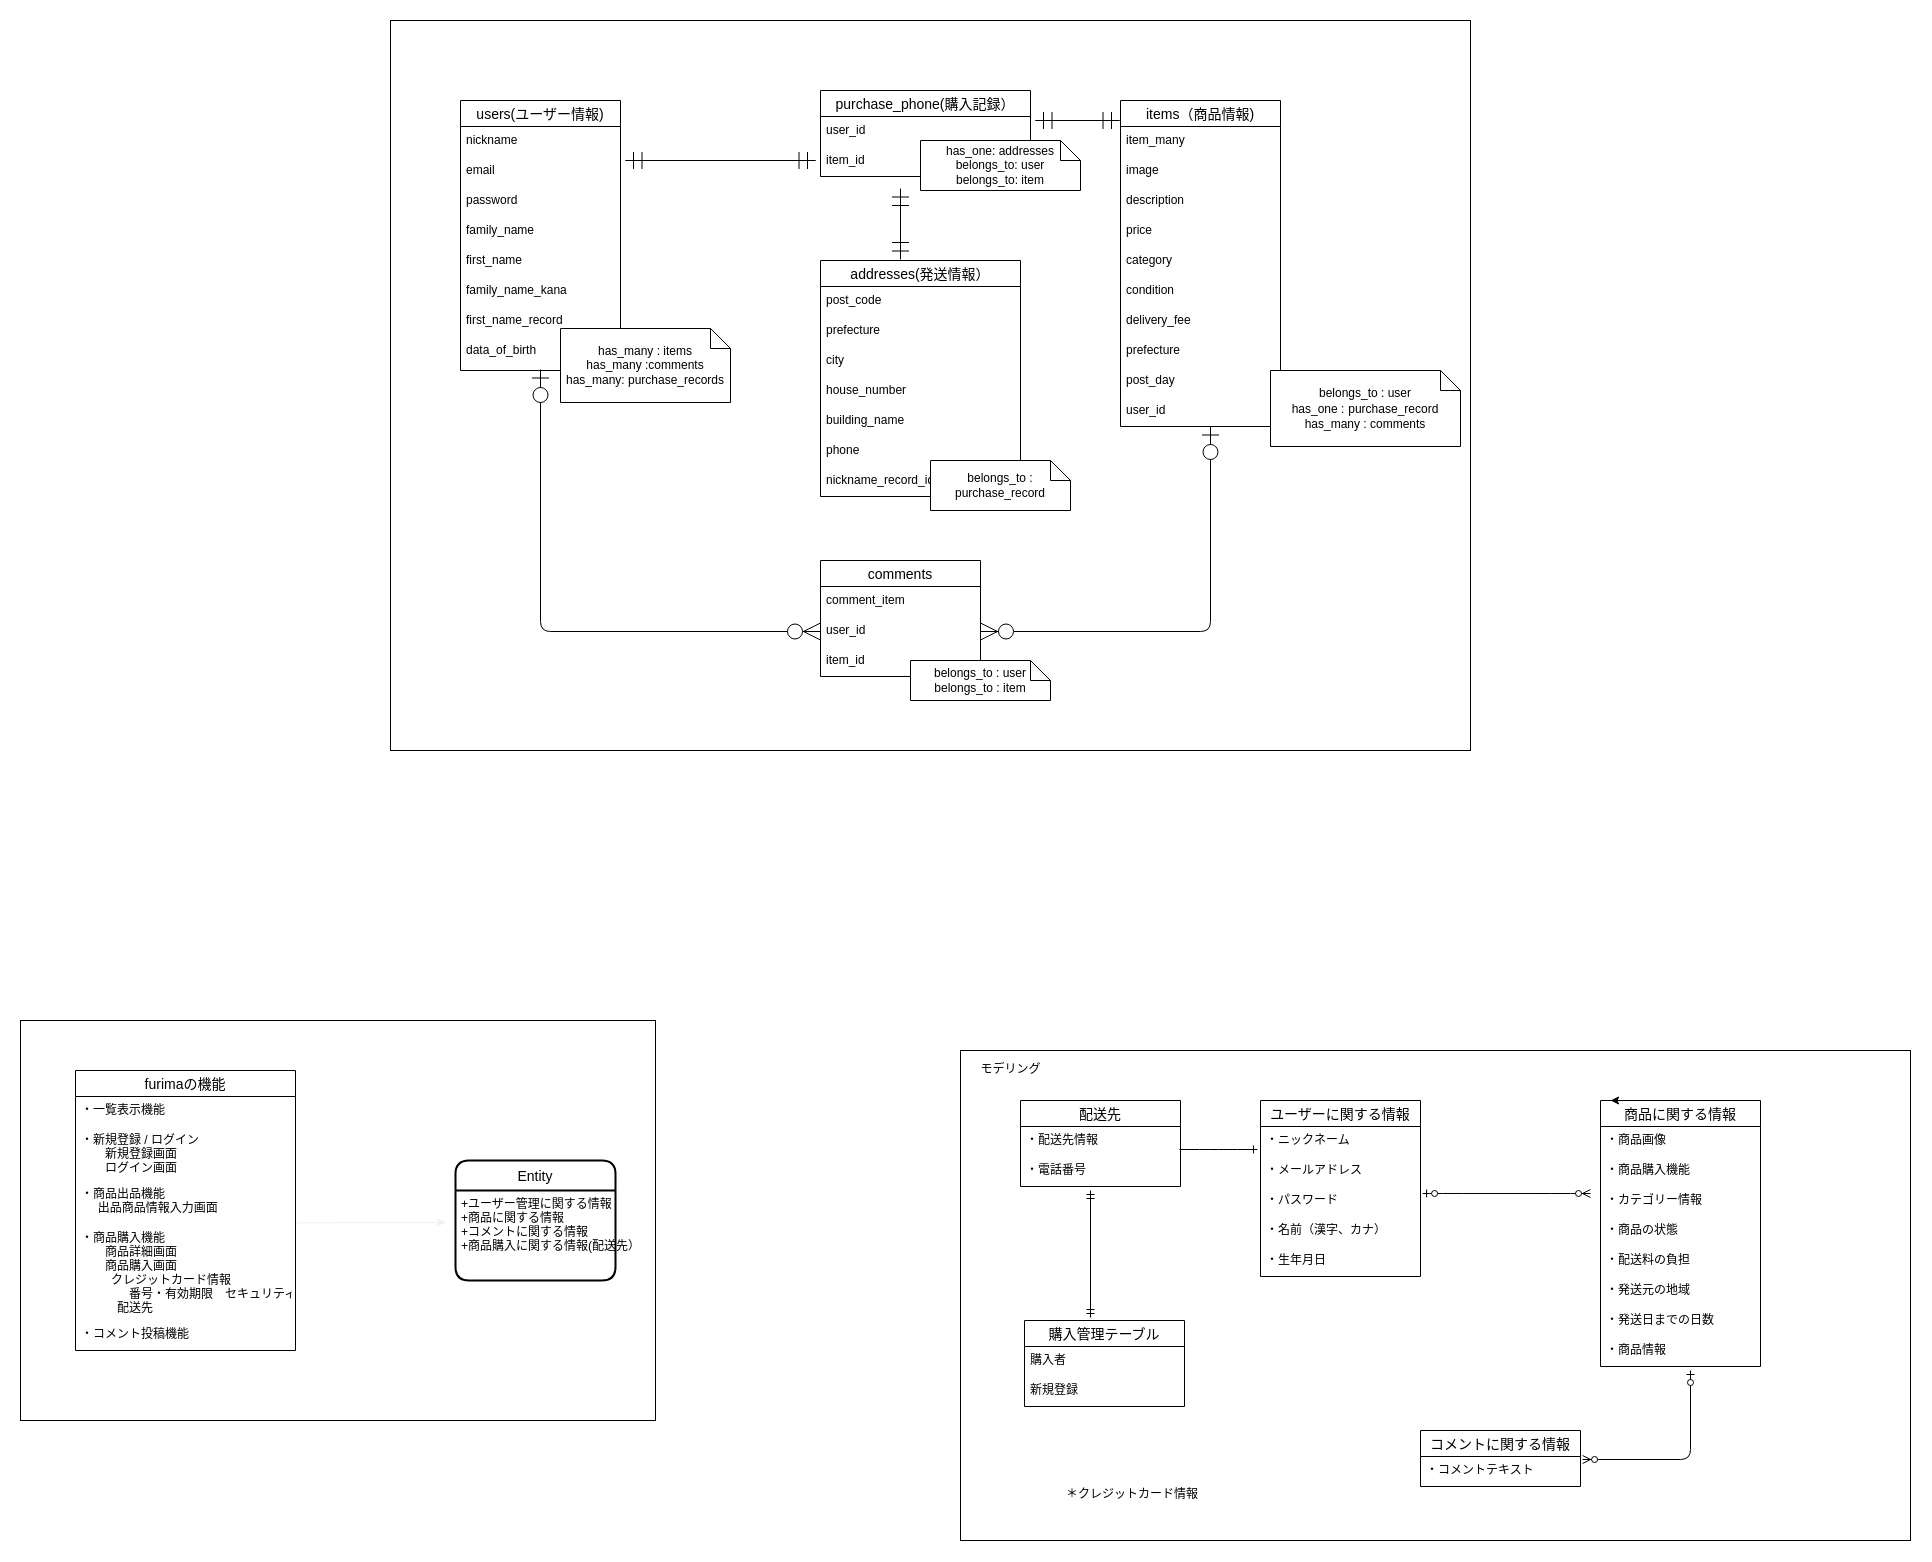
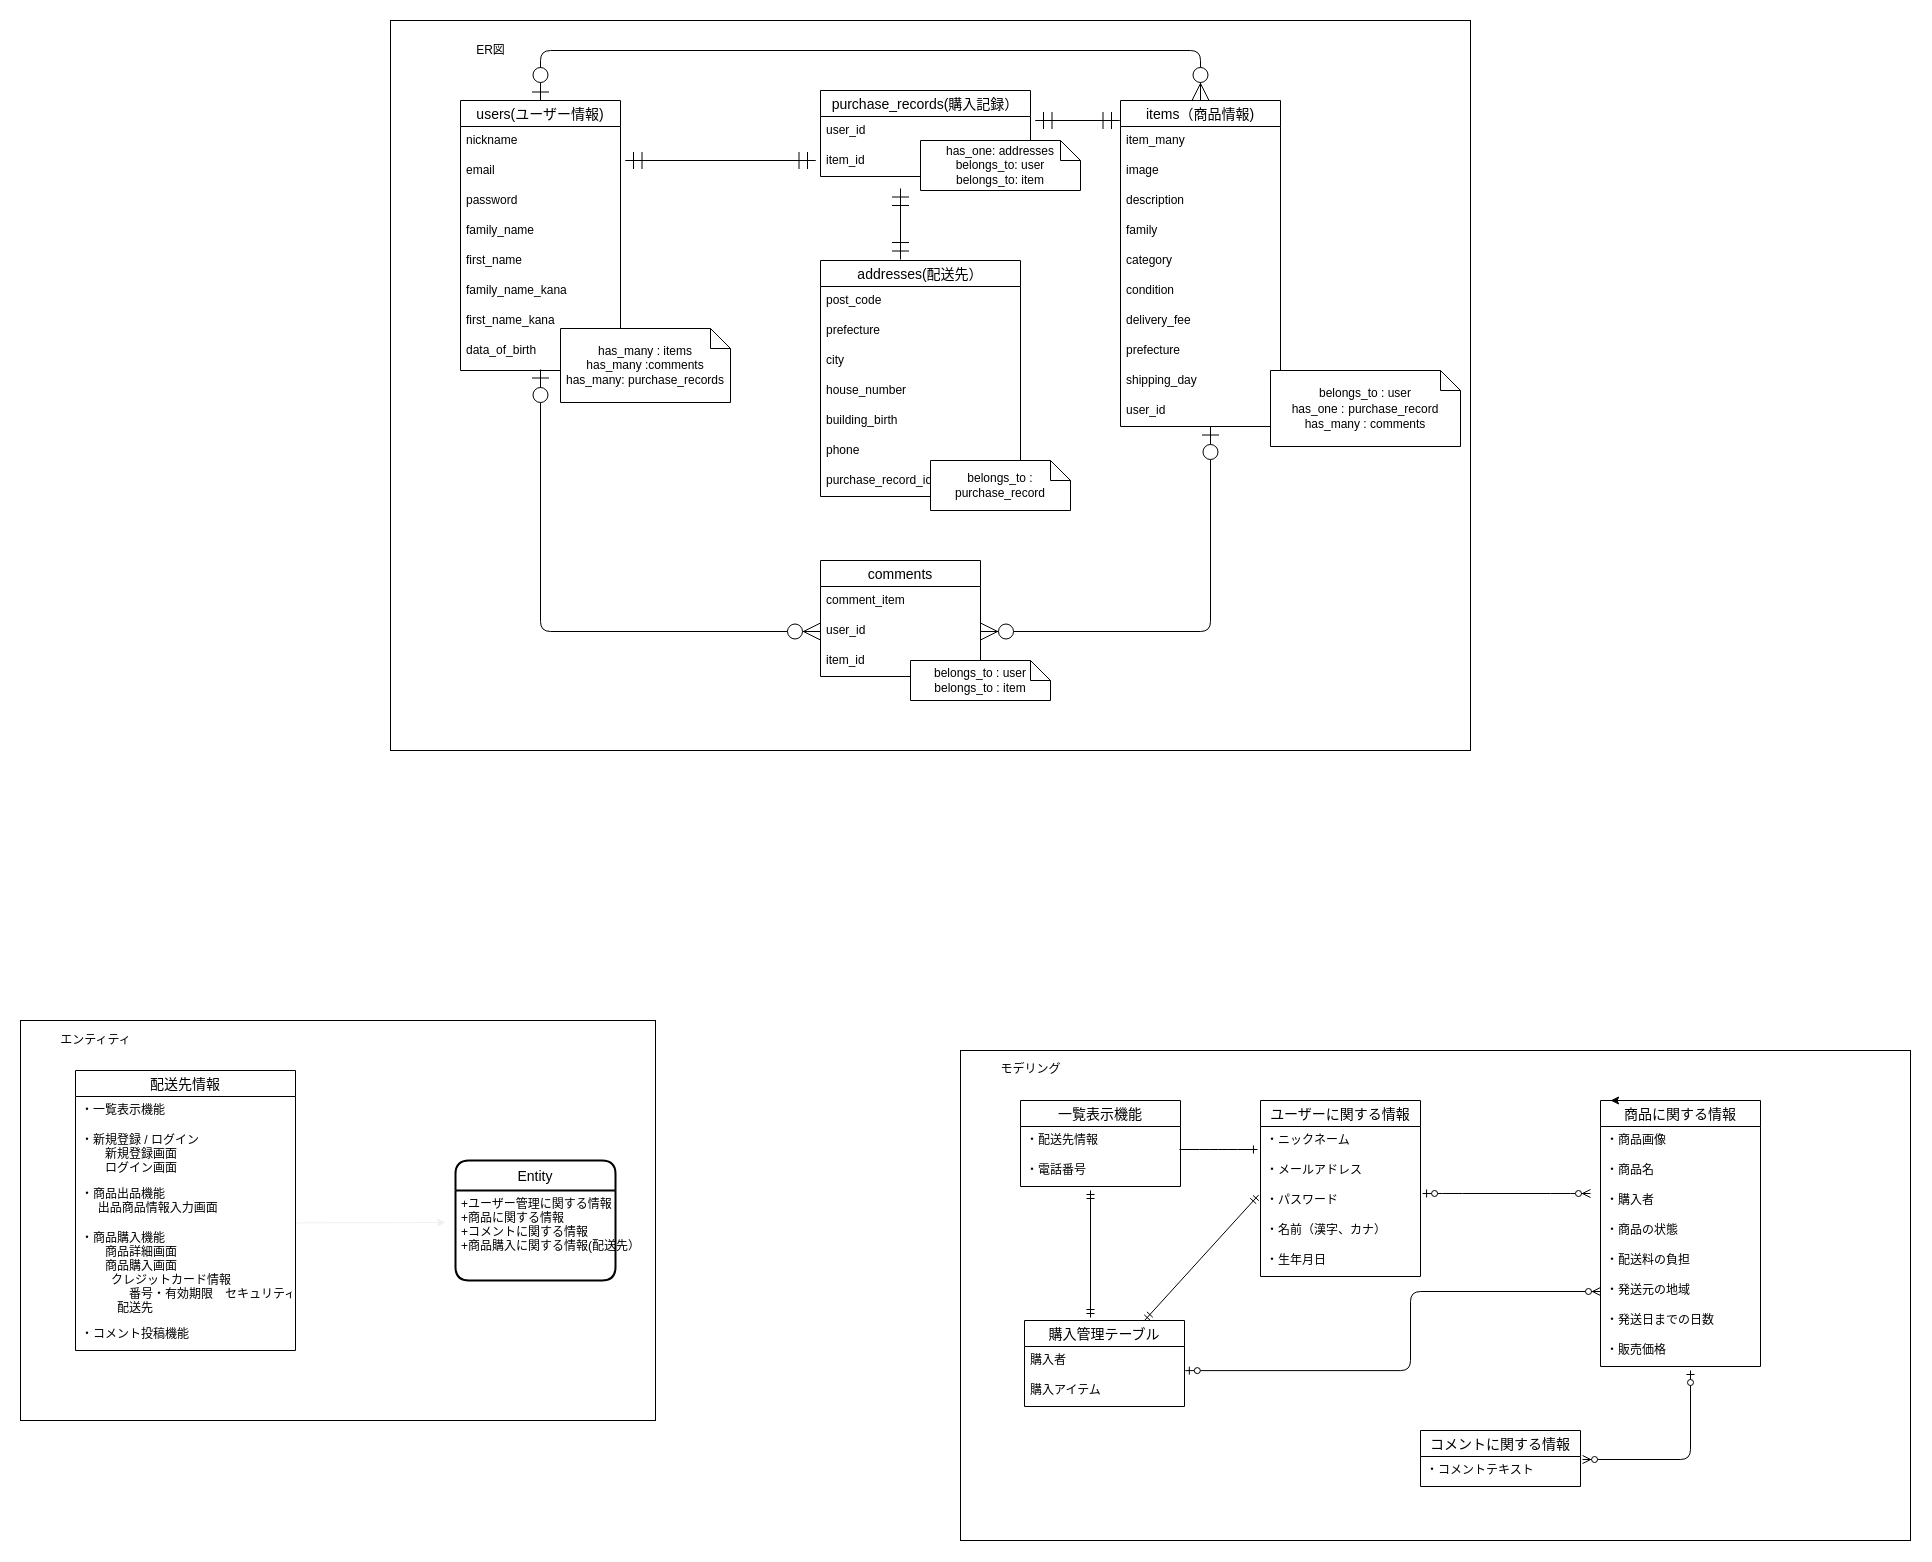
node "ER図": added
edge "users(ユーザー情報)" -- "items（商品情報)": added
node "purchase_phone(購入記録）": label "purchase_phone(購入記録）" -> "purchase_records(購入記録）"
node "price": label "price" -> "family"
node "addresses(発送情報）": label "addresses(発送情報）" -> "addresses(配送先）"
node "first_name_record": label "first_name_record" -> "first_name_kana"
node "post_day": label "post_day" -> "shipping_day"
node "building_name": label "building_name" -> "building_birth"
node "nickname_record_id": label "nickname_record_id" -> "purchase_record_id"
node "エンティティ": added
node "モデリング": moved (1011, 1070) -> (1031, 1070)
node "furimaの機能": label "furimaの機能" -> "配送先情報"
node "配送先": label "配送先" -> "一覧表示機能"
node "・商品購入機能": label "・商品購入機能" -> "・商品名"
node "・カテゴリー情報": label "・カテゴリー情報" -> "・購入者"
edge "・パスワード" -- "購入管理テーブル": added
edge "・発送元の地域" -- "購入者": added
node "・商品情報": label "・商品情報" -> "・販売価格"
node "新規登録": label "新規登録" -> "購入アイテム"
node "＊クレジットカード情報": removed
